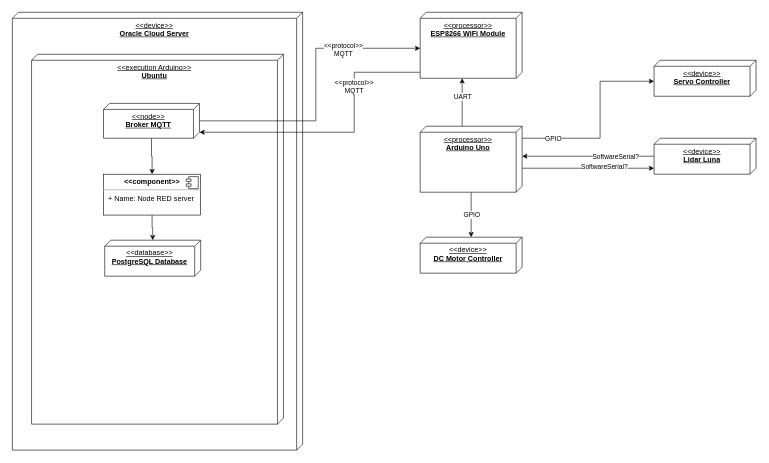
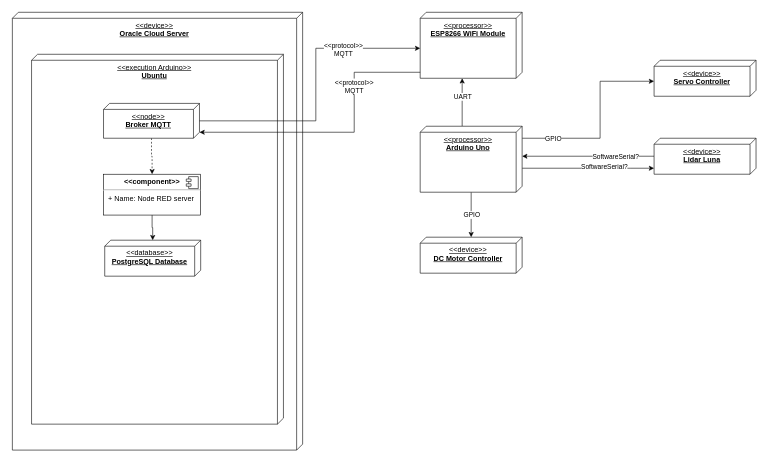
edge "<<node>> Broker MQTT" -> "<<component>> + Name: Node RED server": style solid -> dashed
